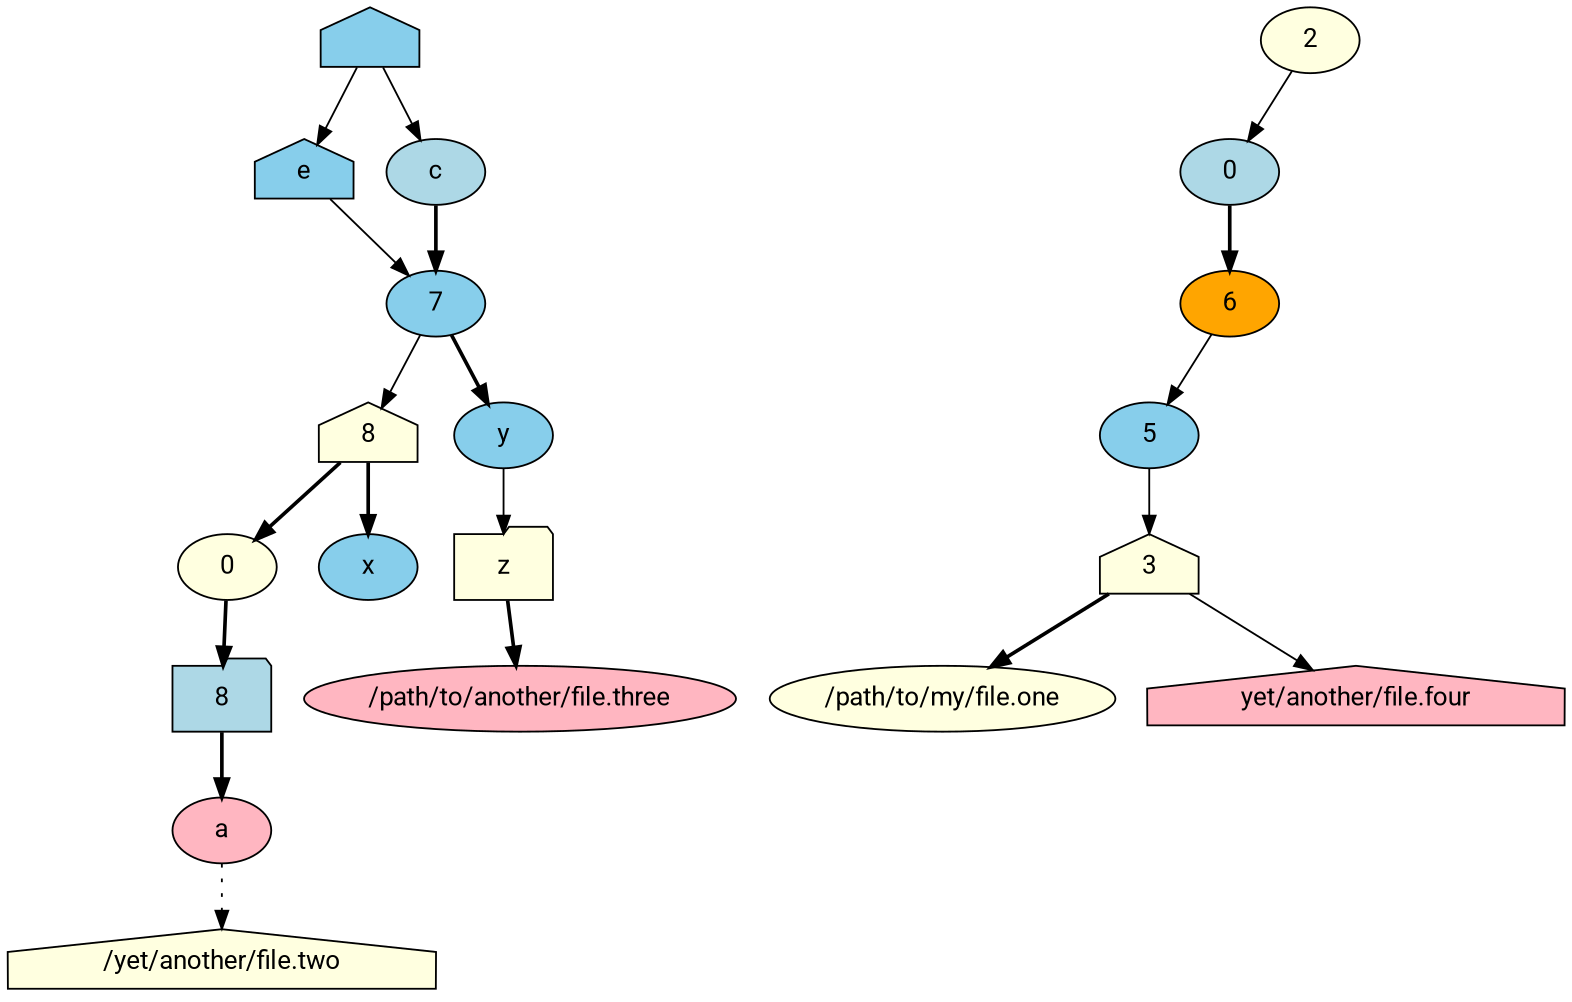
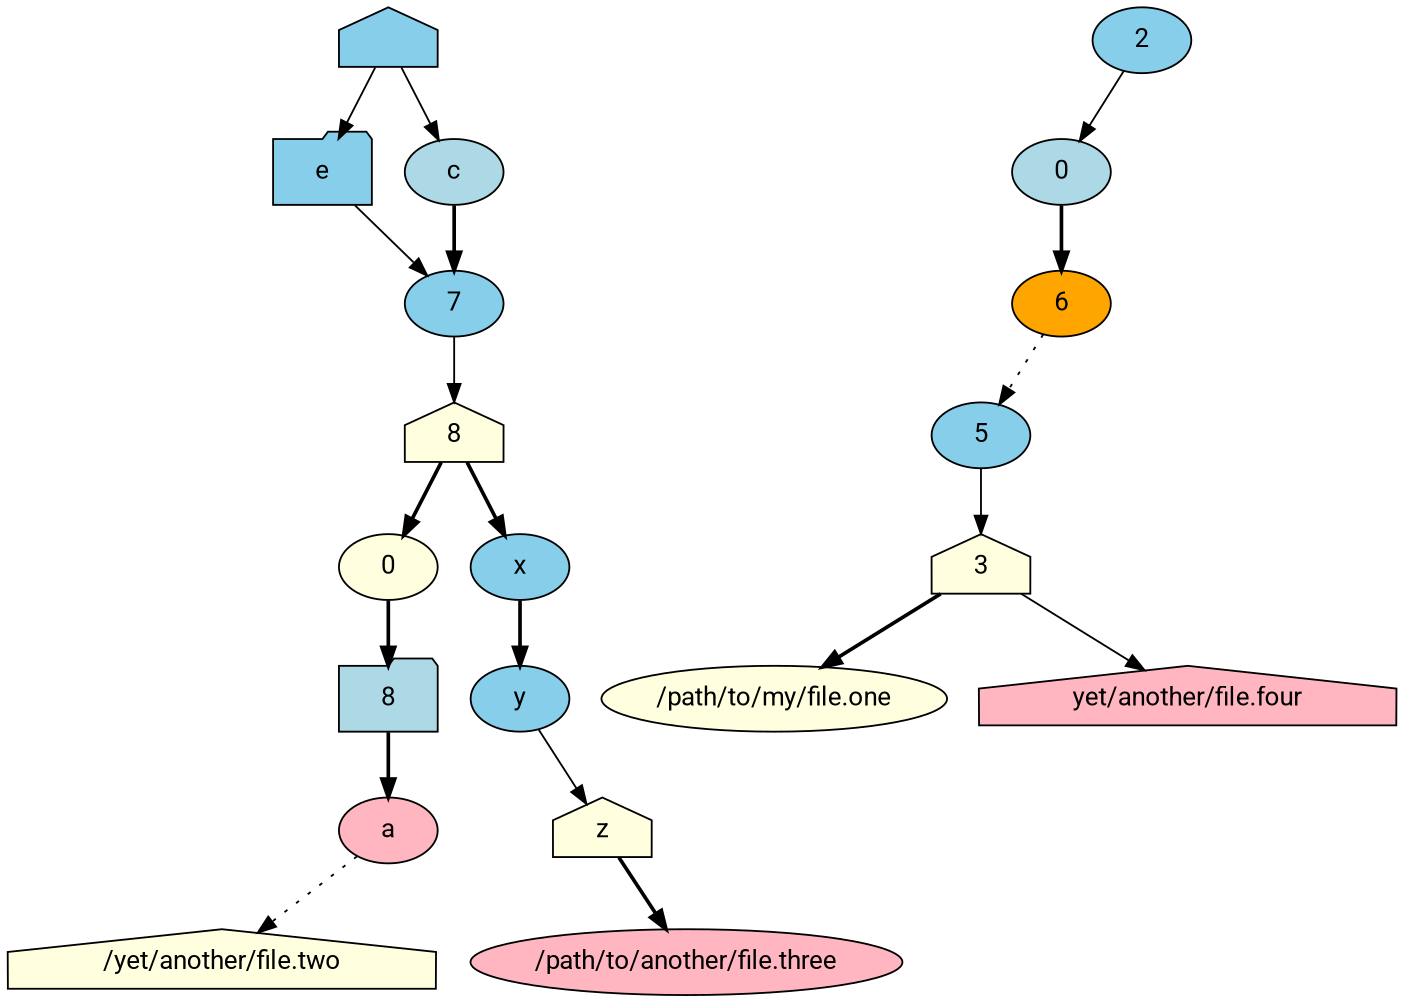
node "2": fillcolor lightyellow -> skyblue
node "e": shape house -> folder
edge "7" -> "y": now "x" -> "y"
edge "6" -> "5": style solid -> dotted
node "z": shape folder -> house
